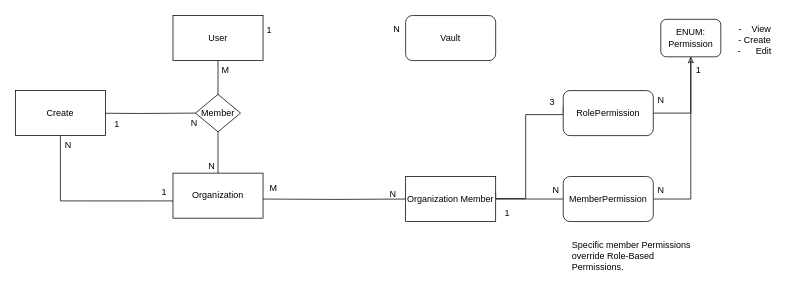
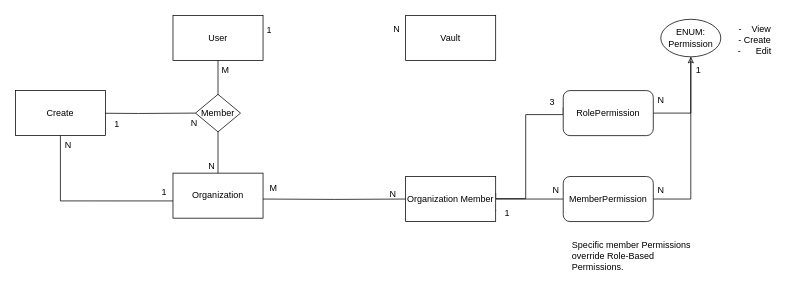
node "Vault": shape rounded rectangle -> rectangle
node "ENUM: Permission": shape rounded rectangle -> ellipse
